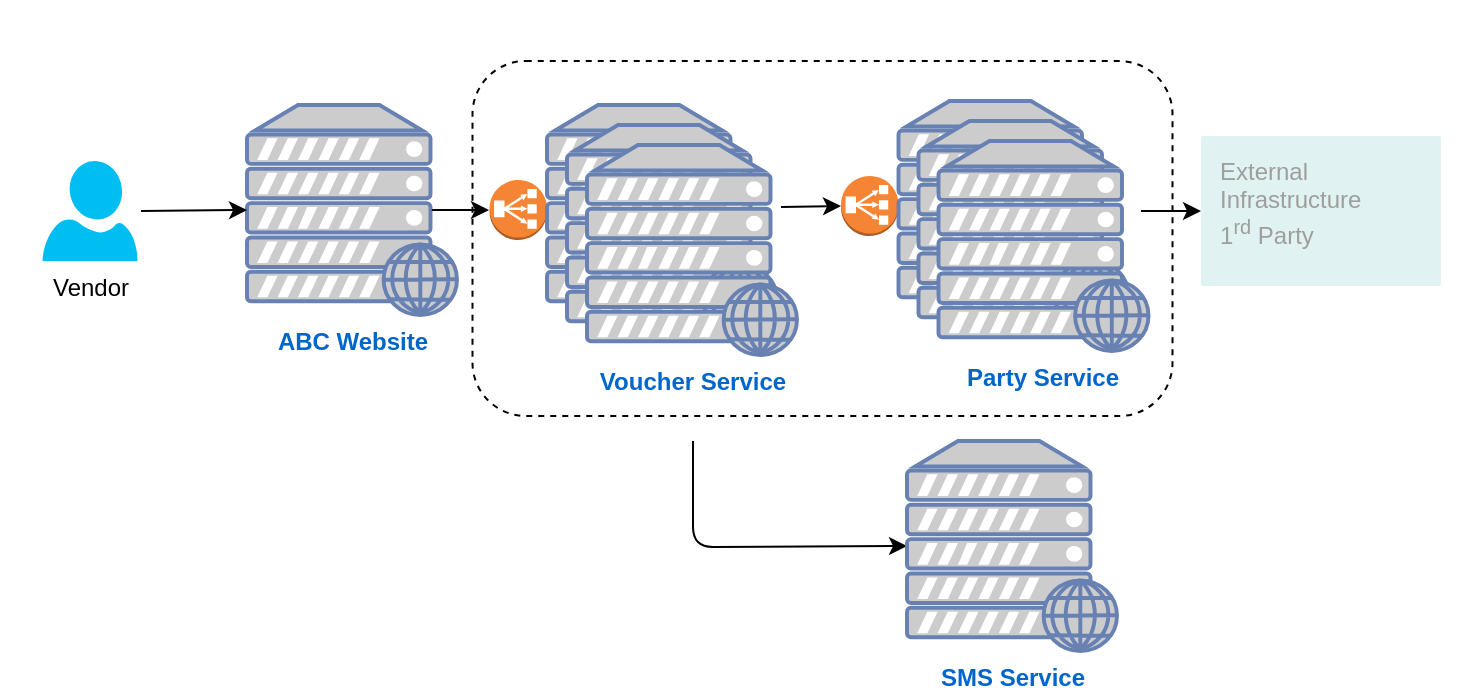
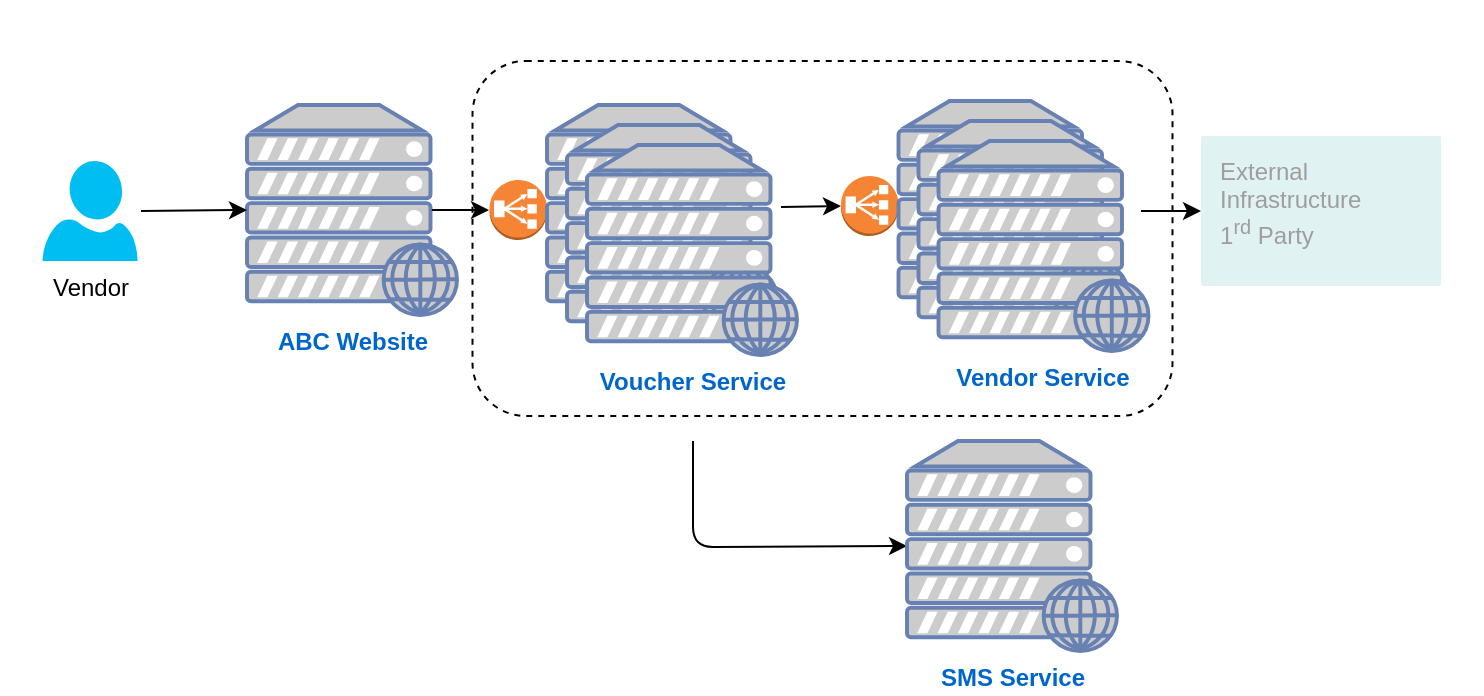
node "Party Service": label "Party Service" -> "Vendor Service"
